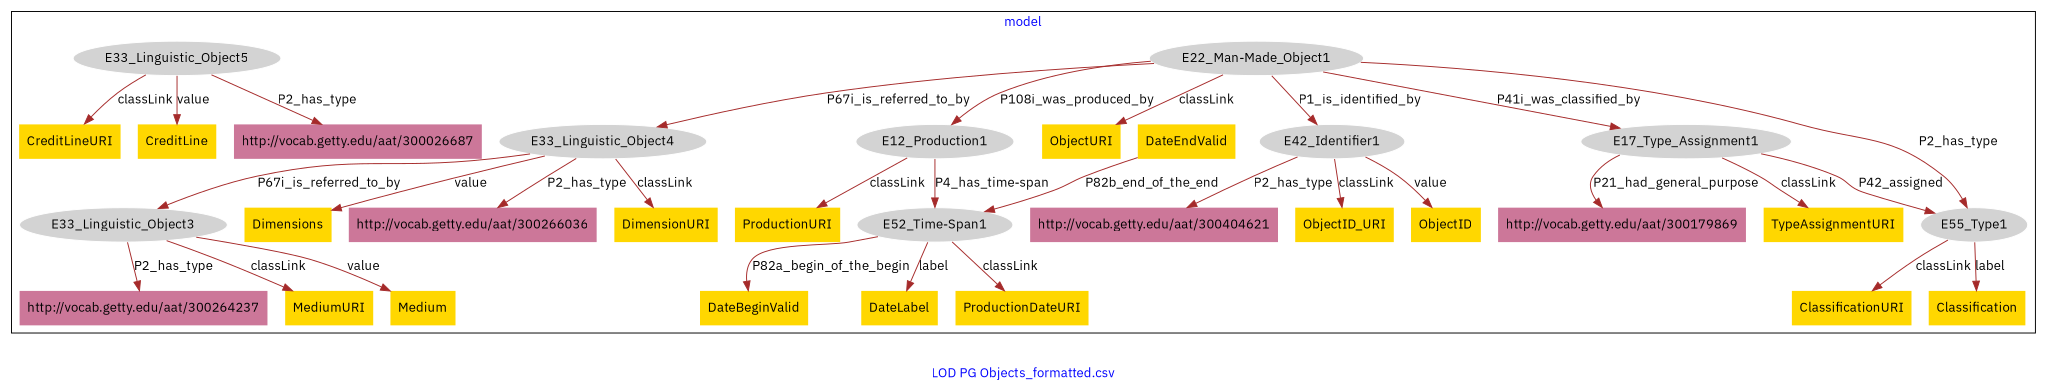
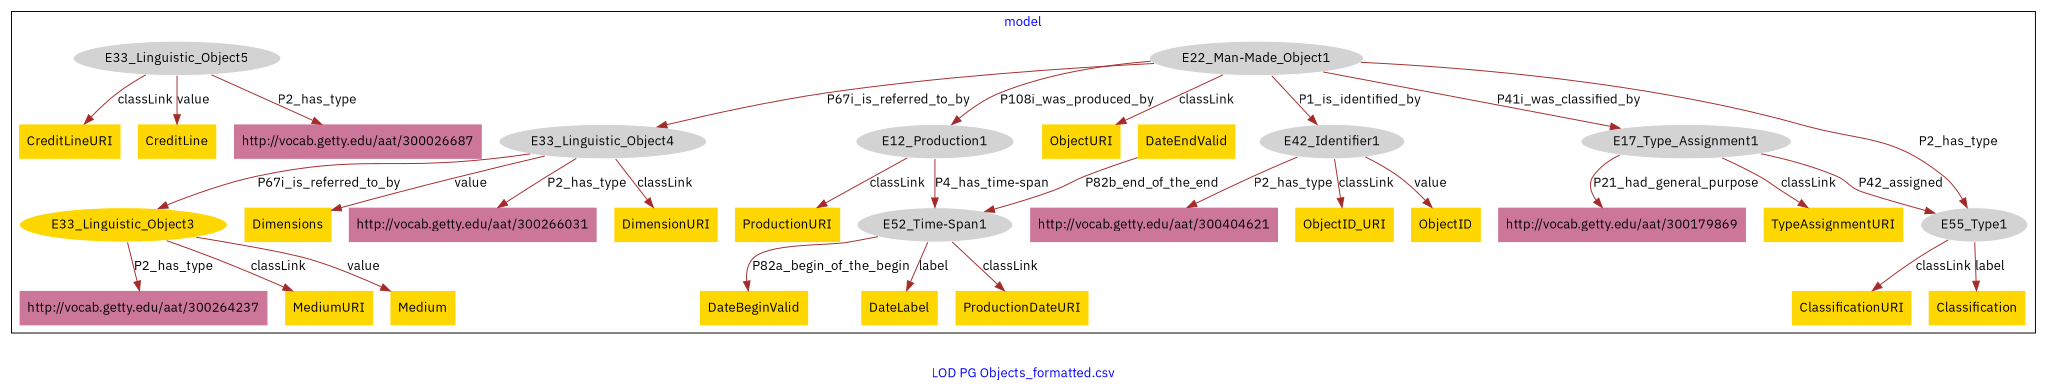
node "E33_Linguistic_Object3": fillcolor lightgray -> gold
node "http://vocab.getty.edu/aat/300266036": label "http://vocab.getty.edu/aat/300266036" -> "http://vocab.getty.edu/aat/300266031"
